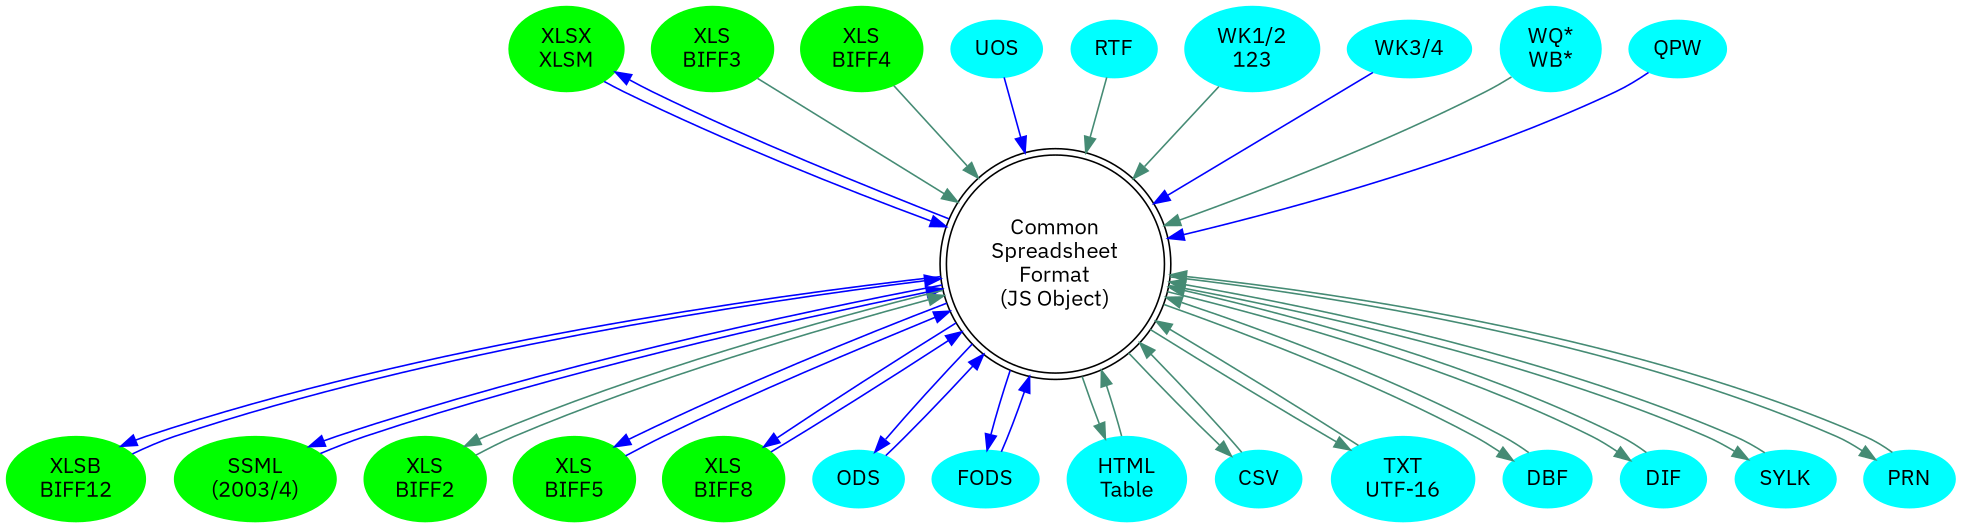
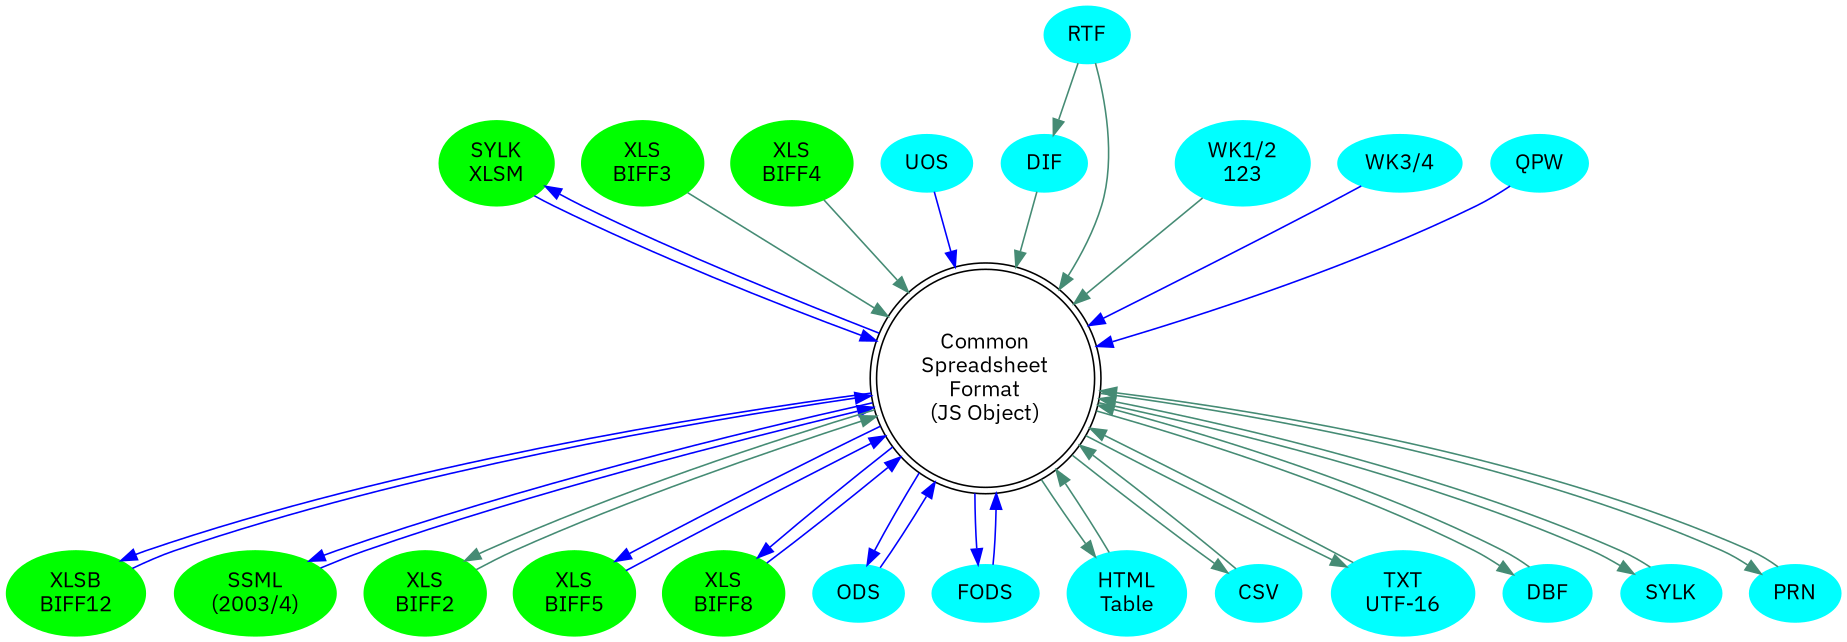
node "XLSX XLSM": label "XLSX XLSM" -> "SYLK XLSM"
node "WQ* WB*": removed
edge "Common Spreadsheet Format (JS Object)" -> "DIF": now "RTF" -> "DIF"
